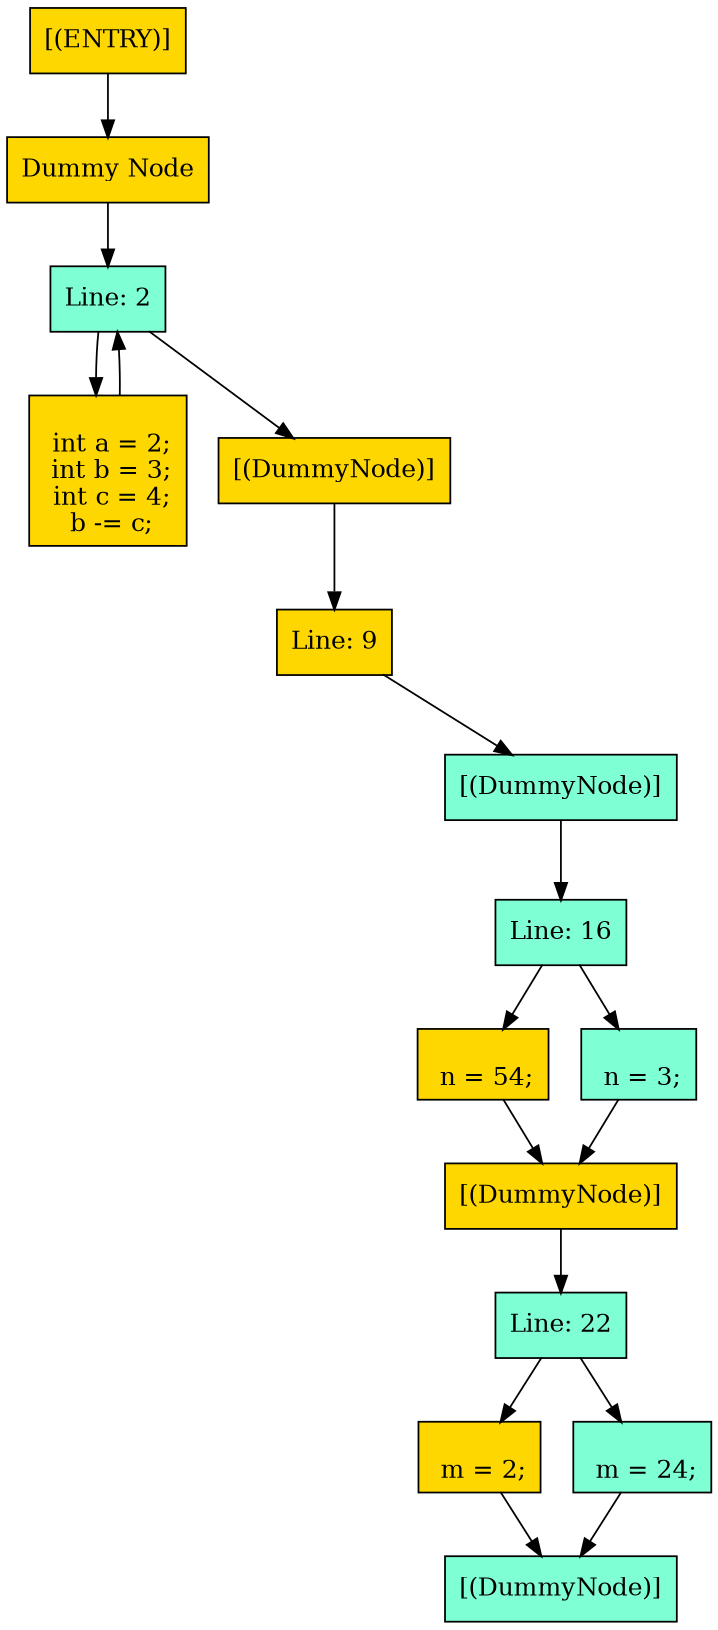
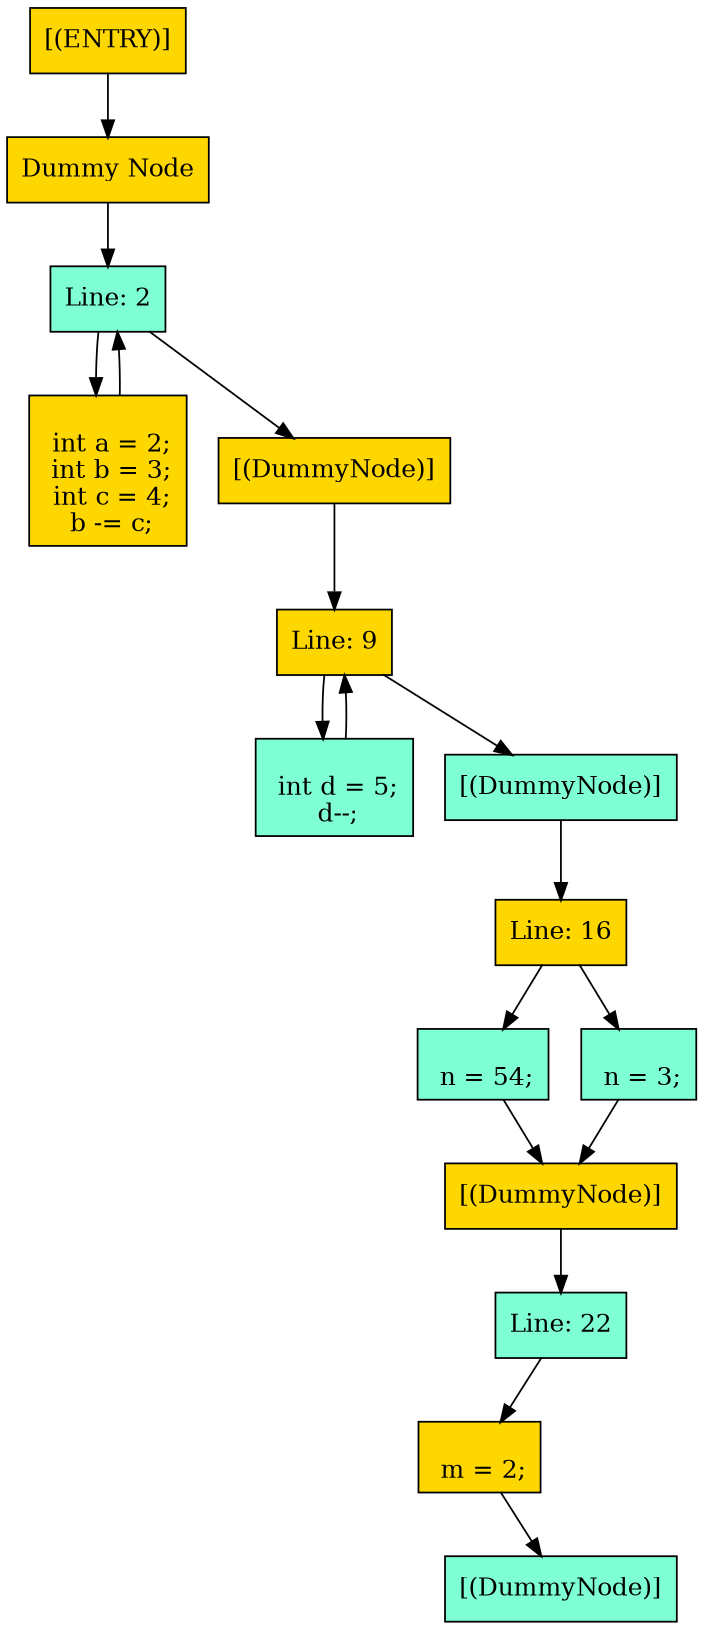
node "int d = 5;": added
node "Line: 16": fillcolor aquamarine -> gold
node "n = 54;": fillcolor gold -> aquamarine
node "m = 24;": removed
